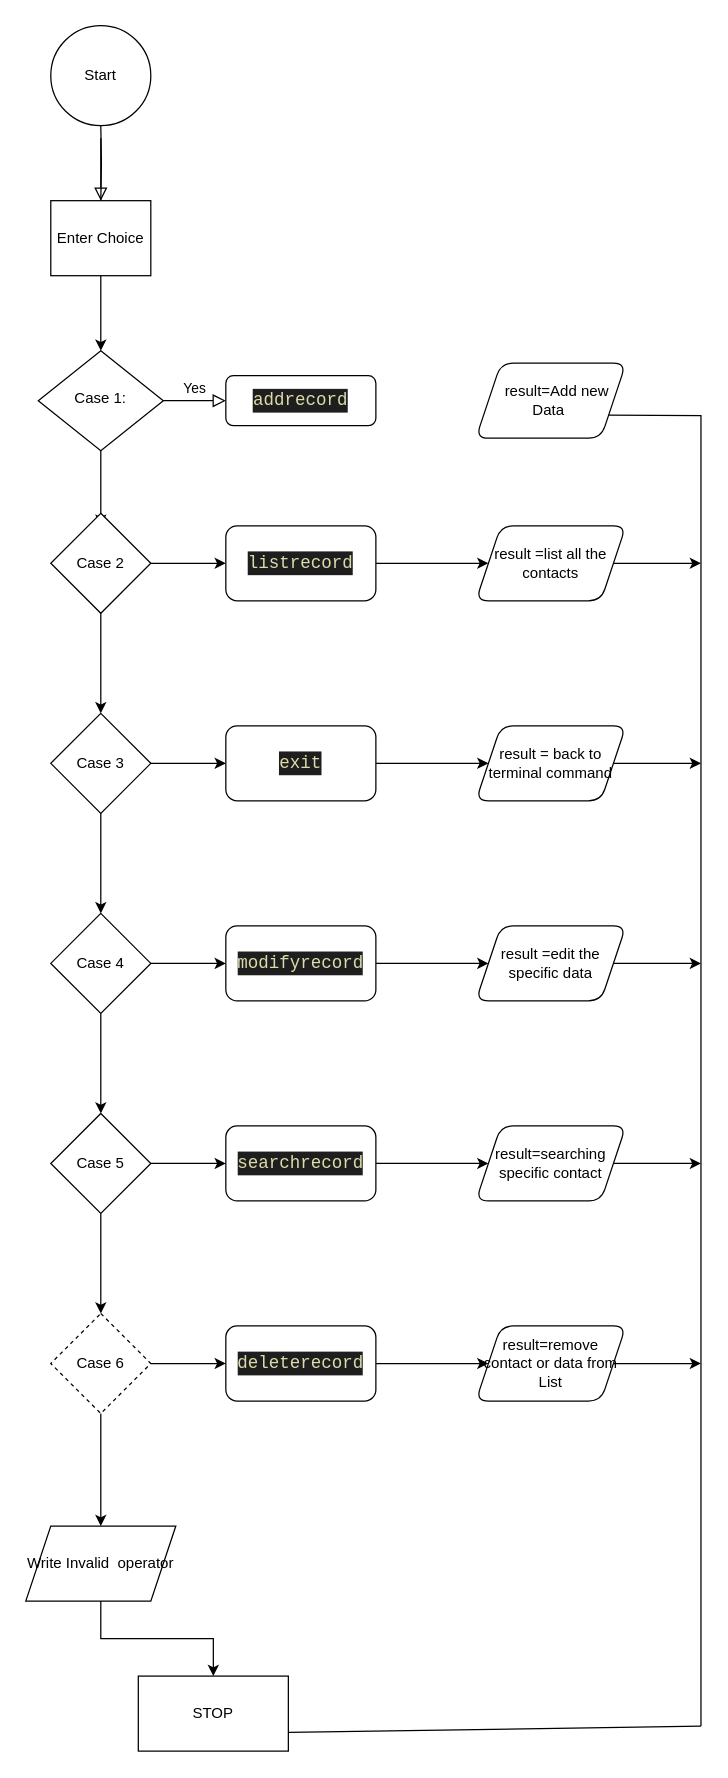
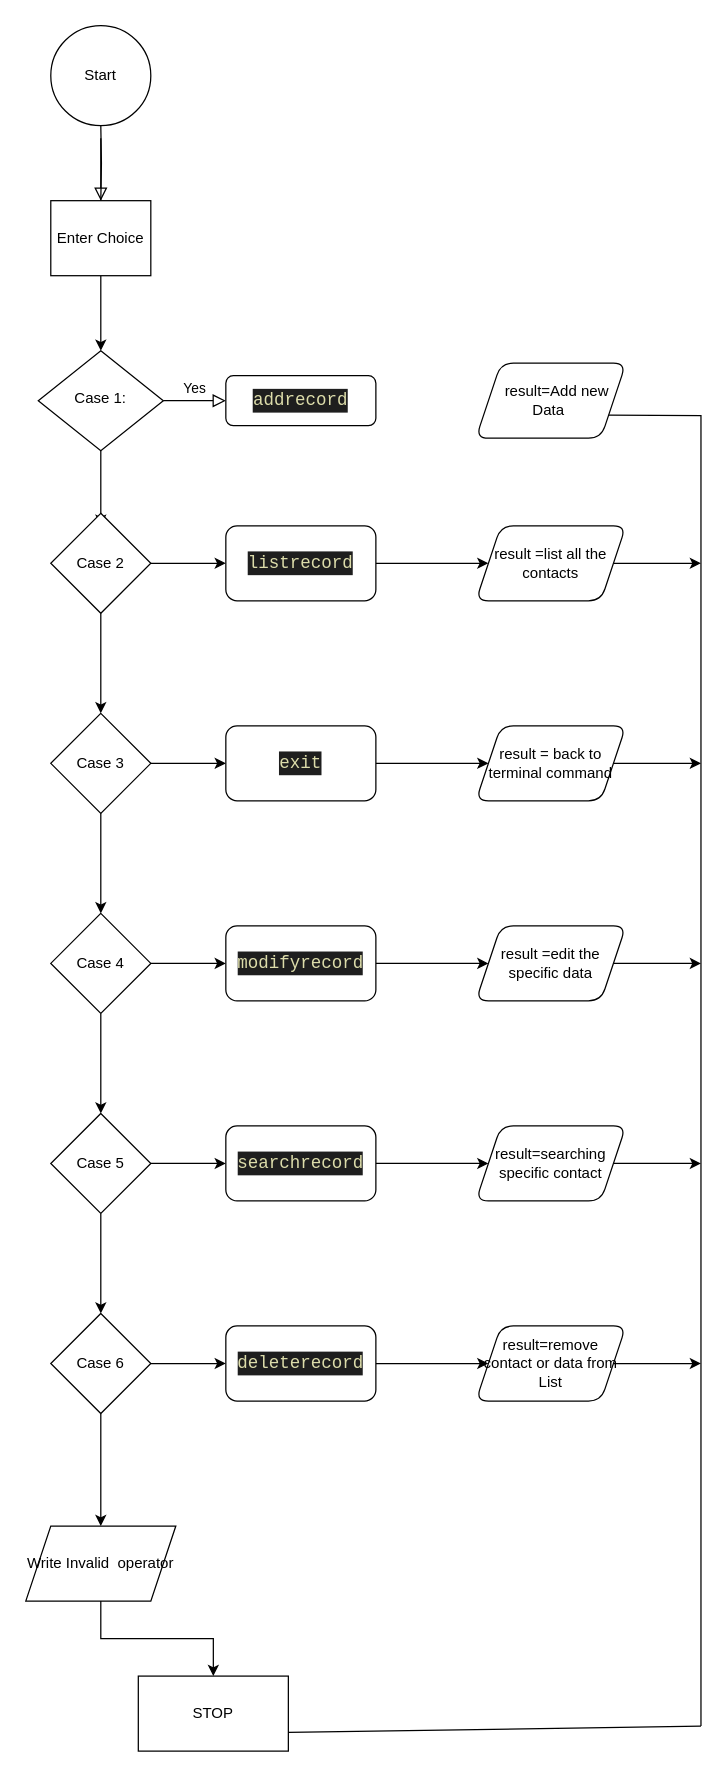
node "Case 6": style dashed -> solid
